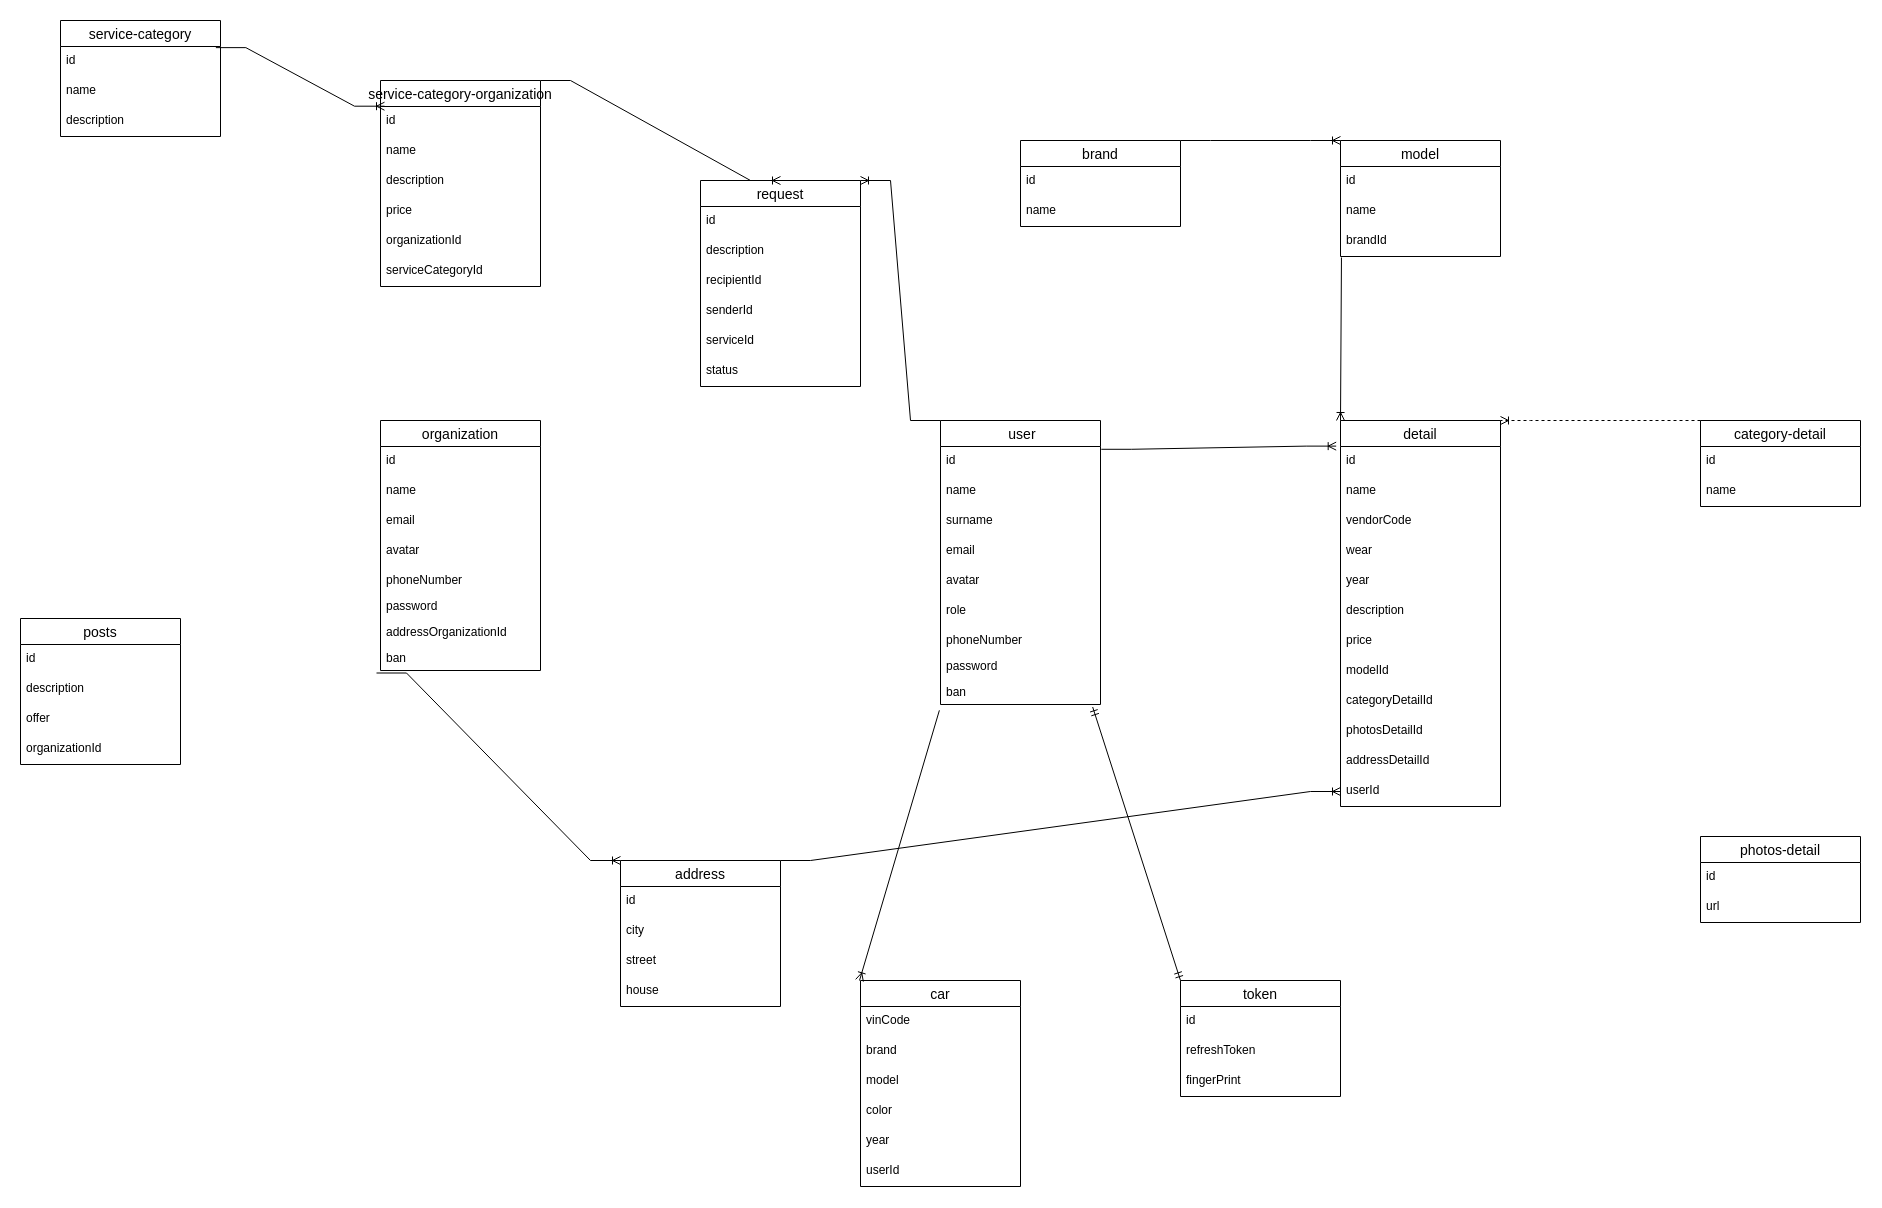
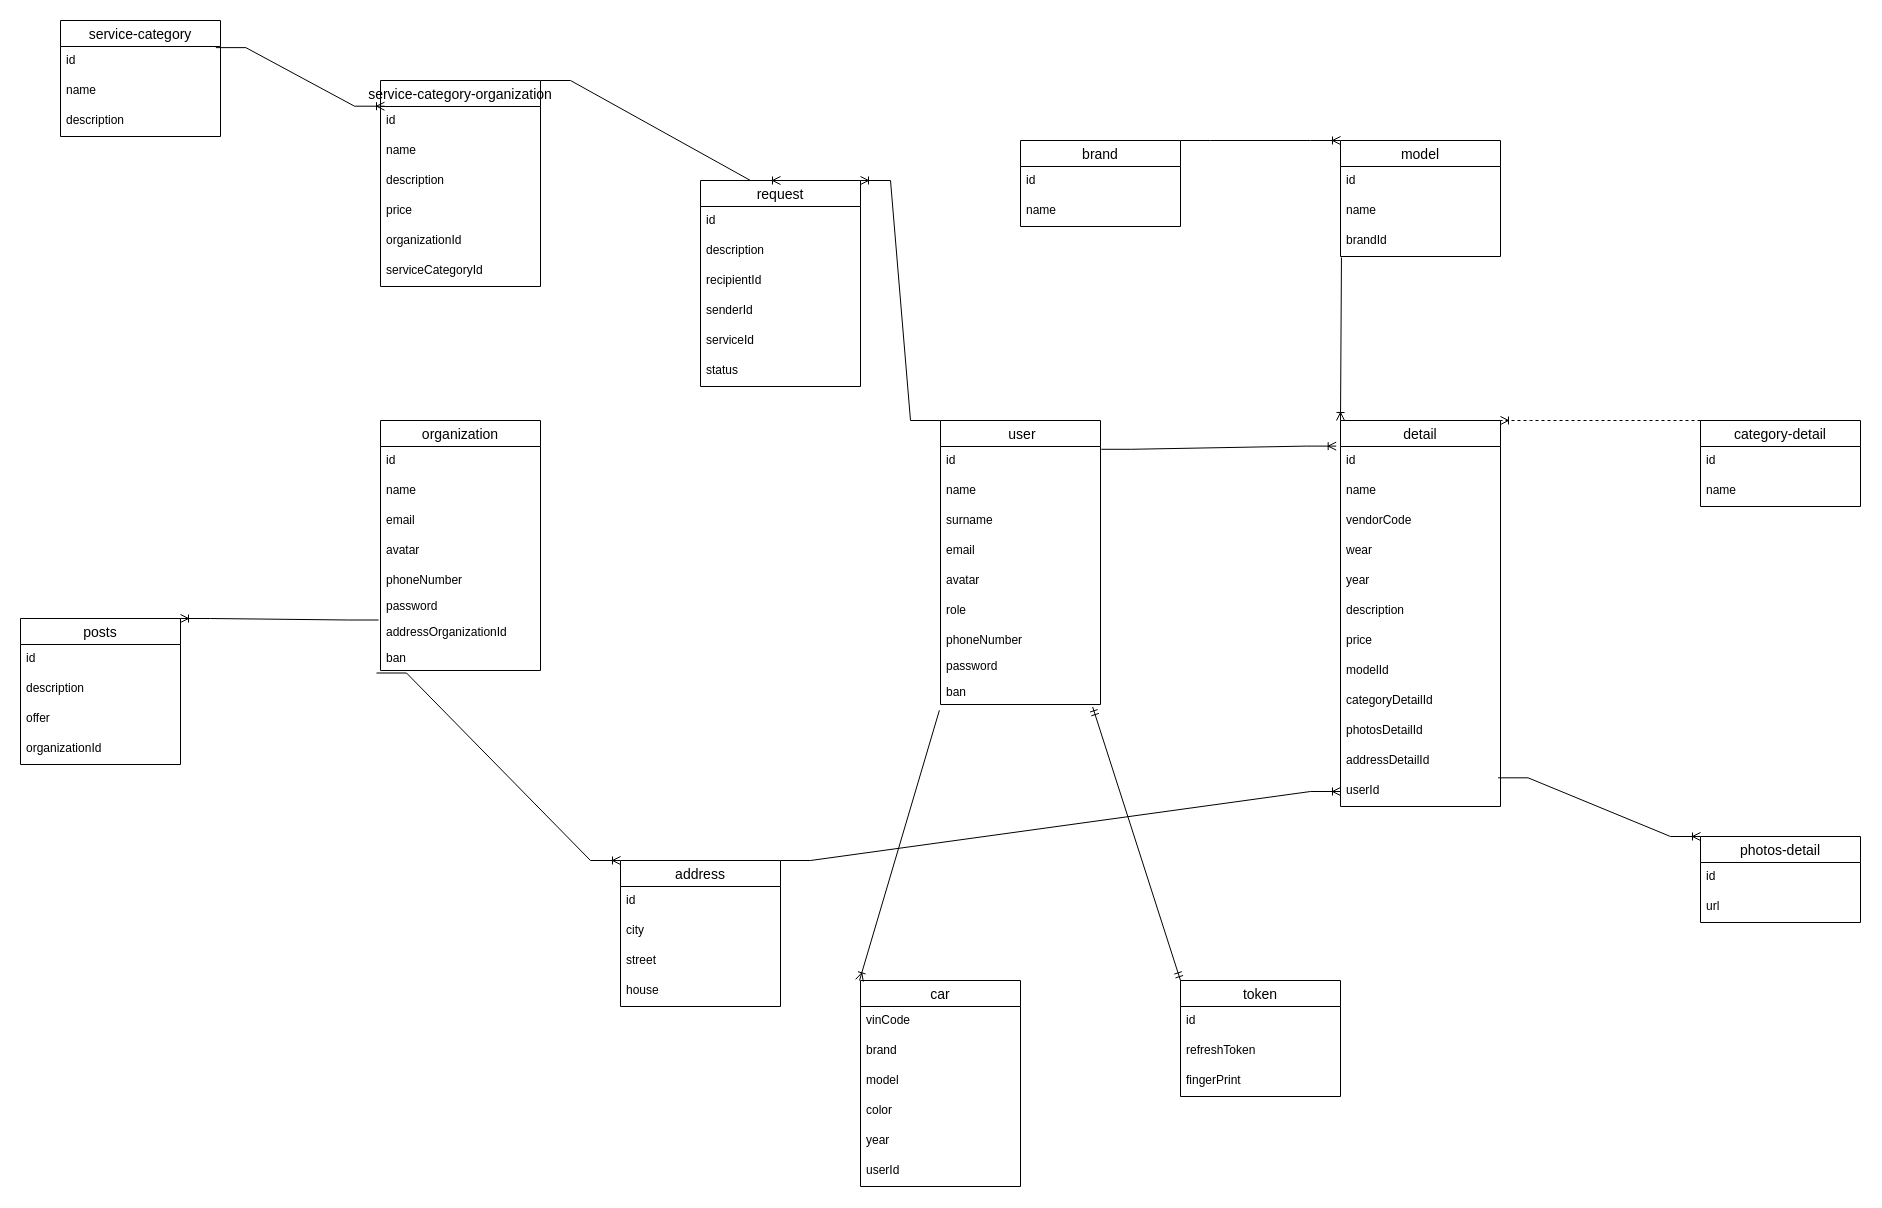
edge "addressOrganizationId" -> "posts": added
edge "addressDetailId" -> "photos-detail": added
